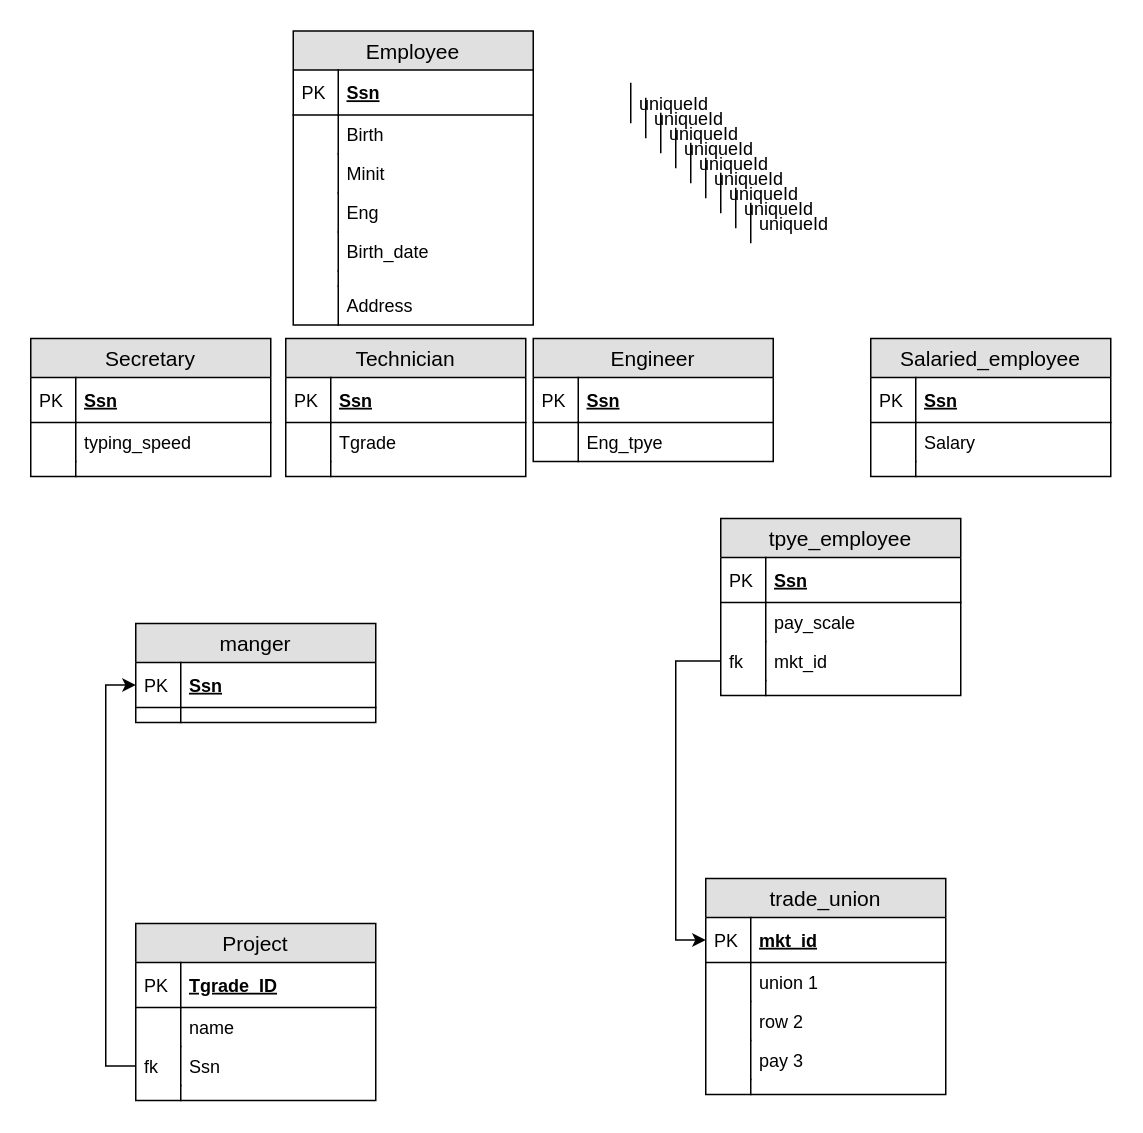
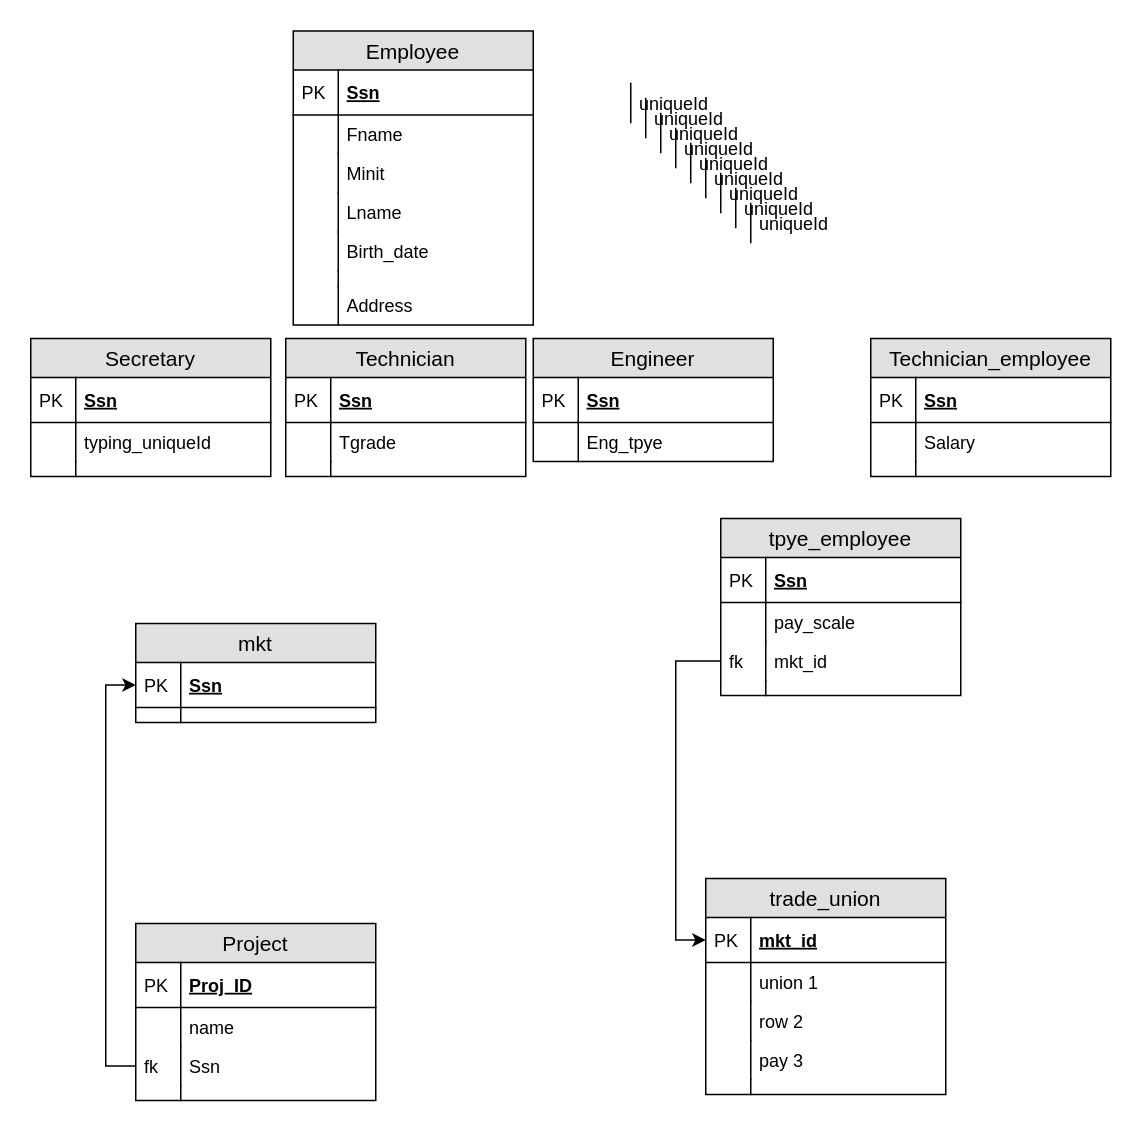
node "Birth": label "Birth" -> "Fname"
node "Eng": label "Eng" -> "Lname"
node "Salaried_employee": label "Salaried_employee" -> "Technician_employee"
node "typing_speed": label "typing_speed" -> "typing_uniqueId"
node "manger": label "manger" -> "mkt"
node "Tgrade_ID": label "Tgrade_ID" -> "Proj_ID"
